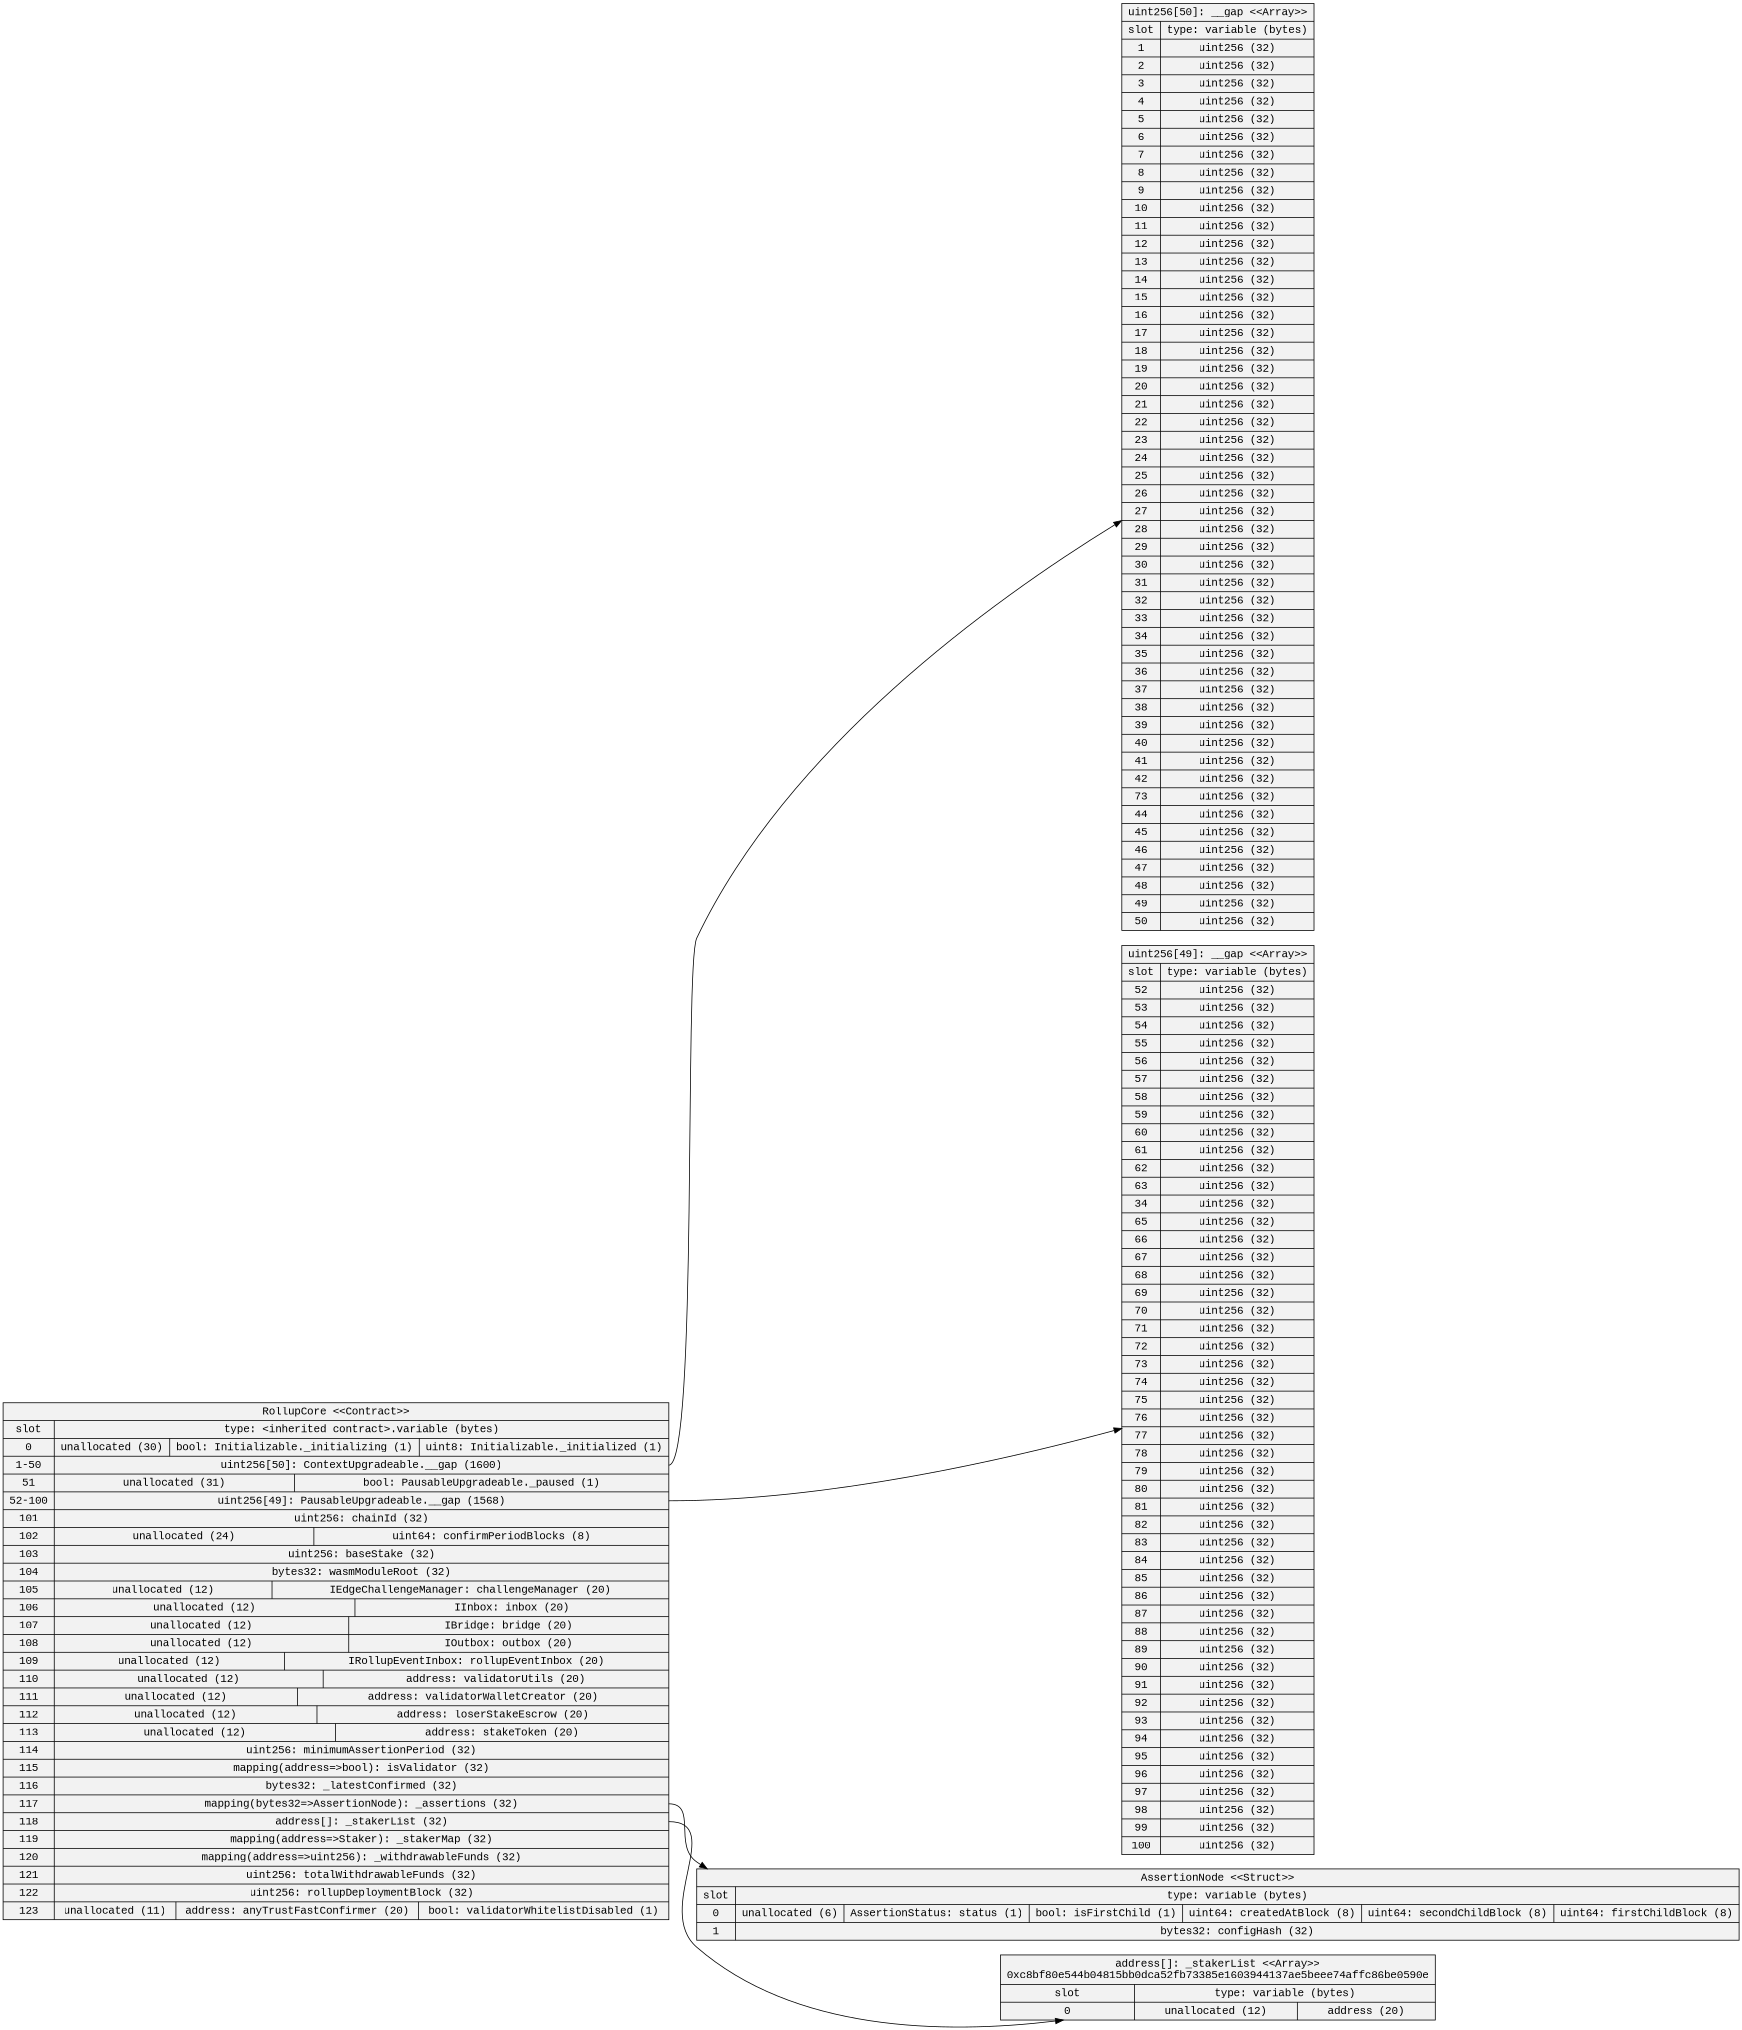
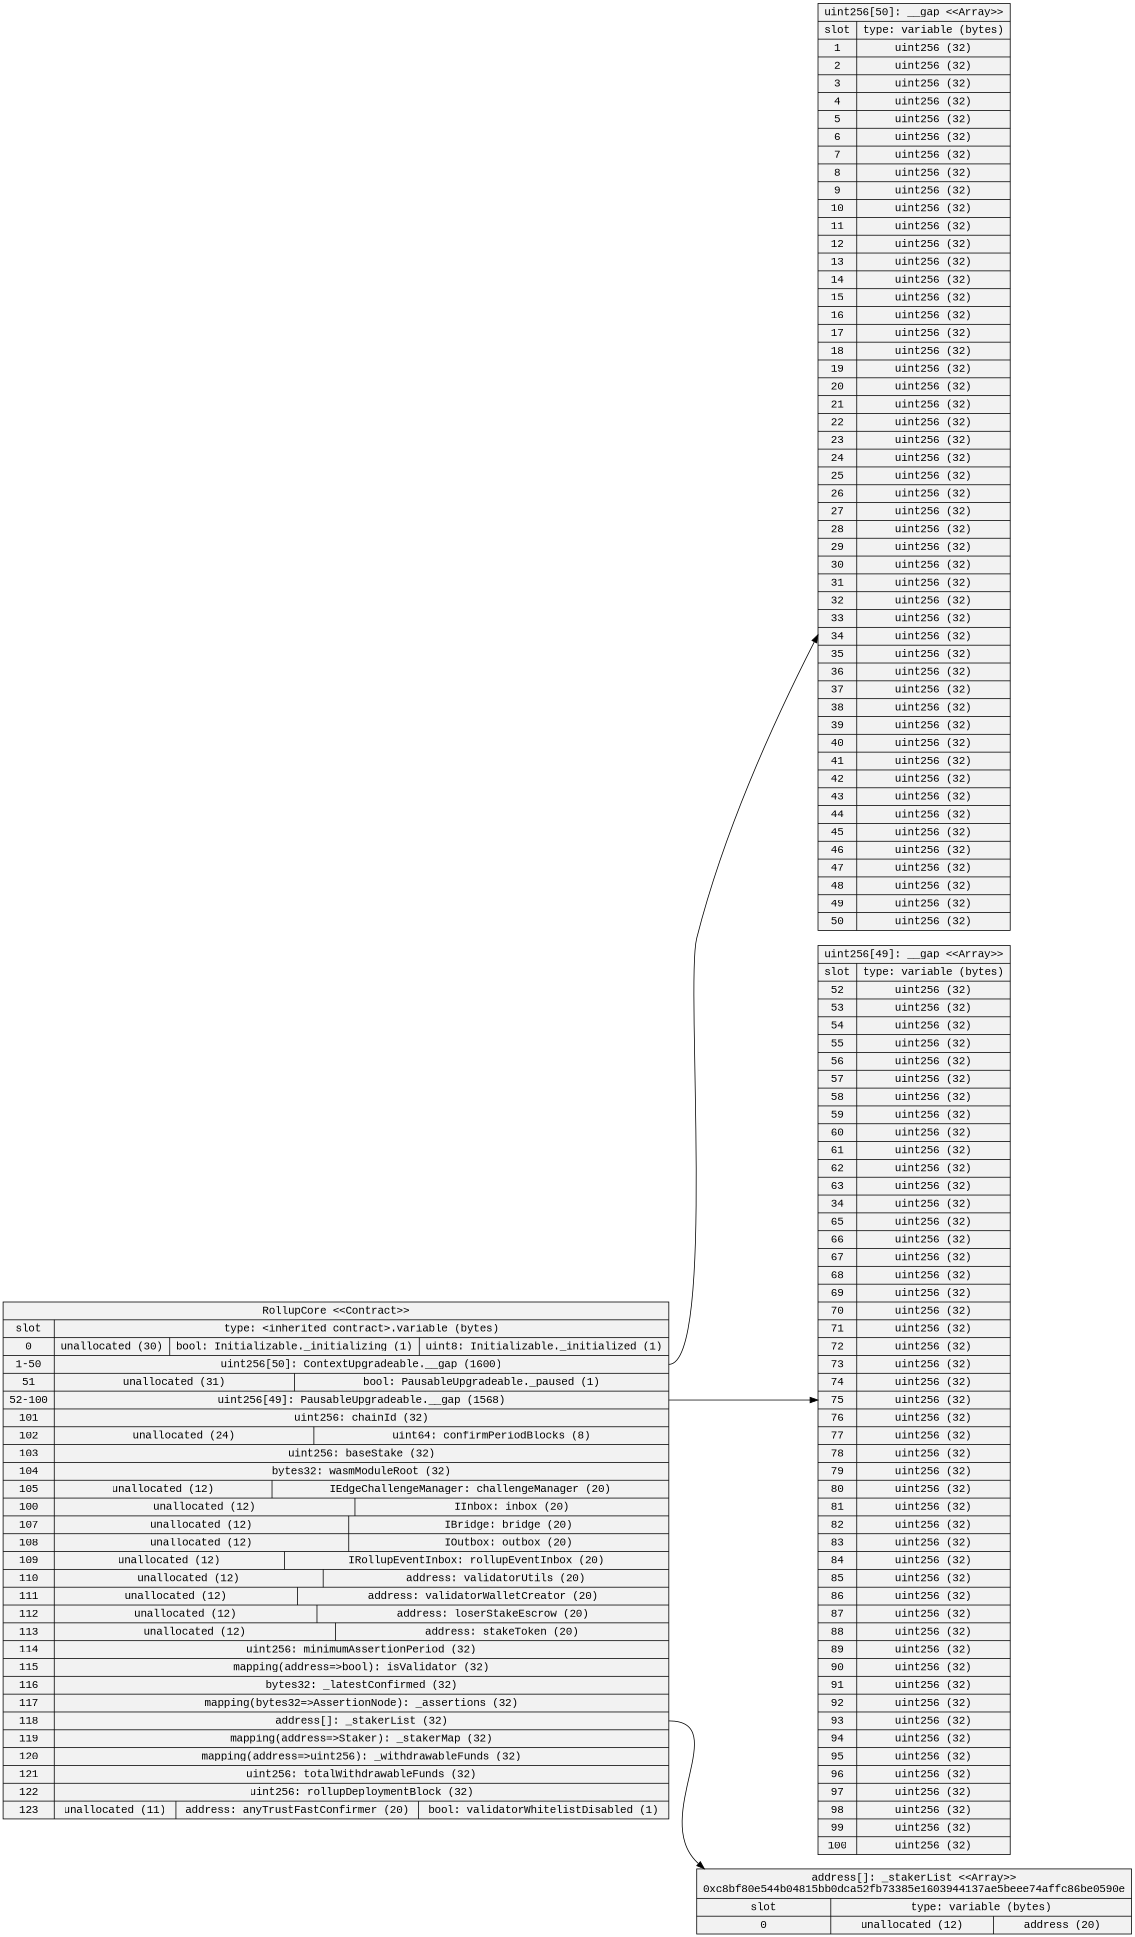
node "uint256[50]: __gap <<Array>>": text "73" -> "43"
node "RollupCore <<Contract>>": text "106" -> "100"
node "AssertionNode <<Struct>>": removed
